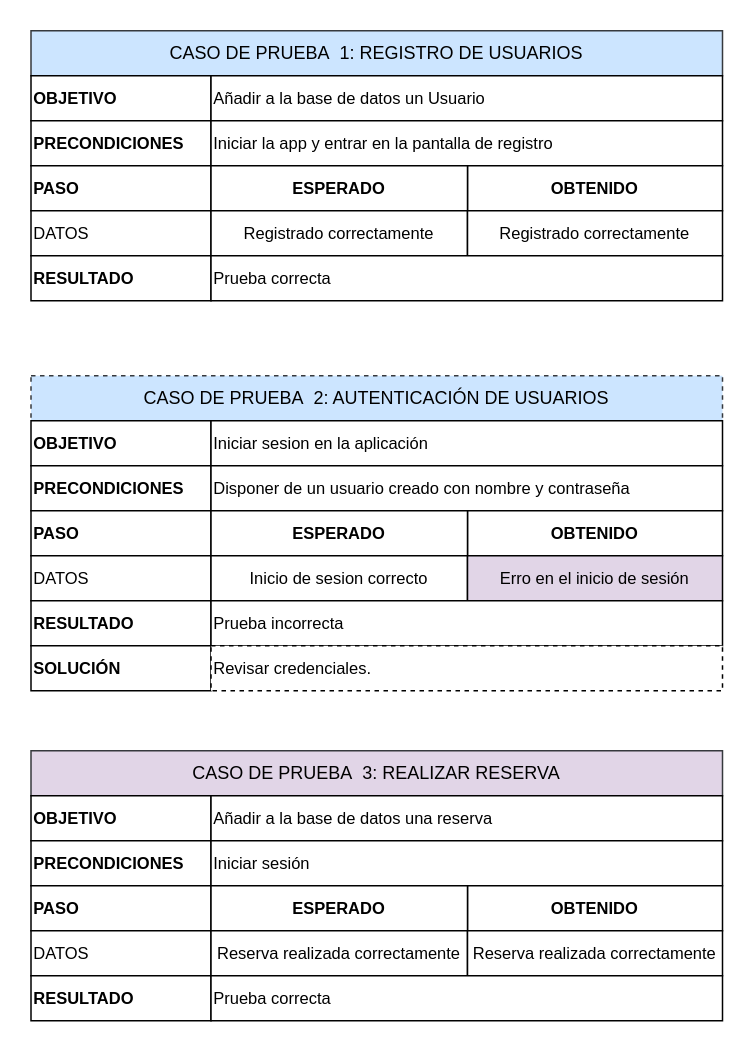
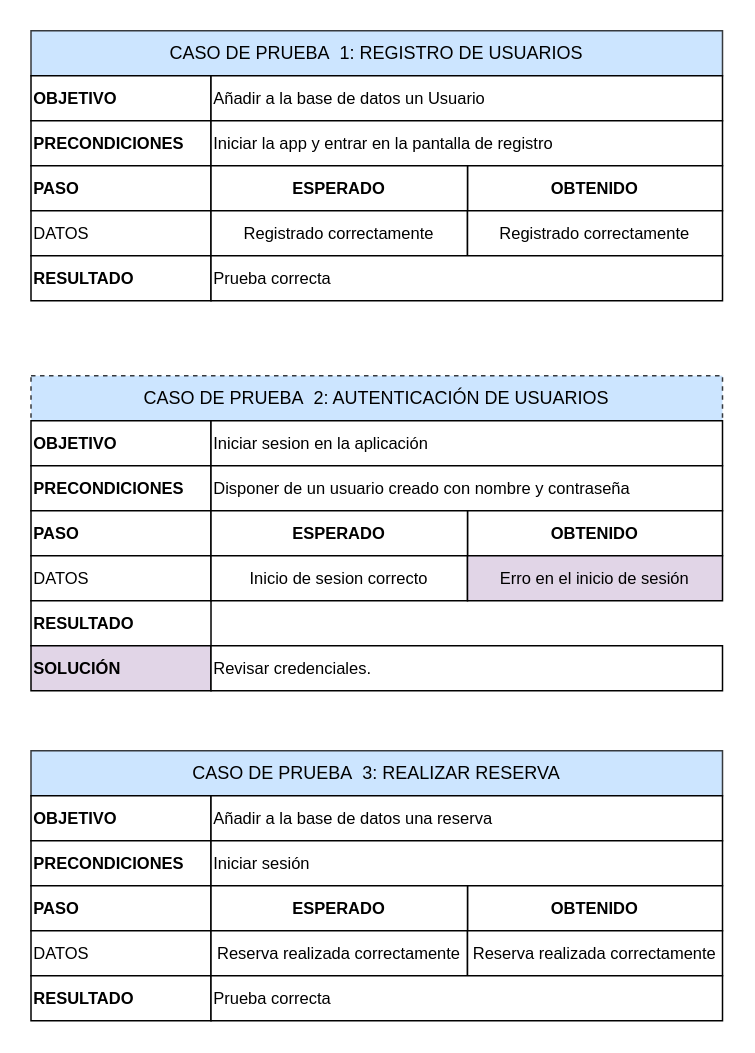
node "Prueba incorrecta": removed
node "SOLUCIÓN": fillcolor #ffffff -> #e1d5e7
node "Revisar credenciales.": style dashed -> solid
node "CASO DE PRUEBA 3: REALIZAR RESERVA": fillcolor #e1d5e7 -> #cce5ff
